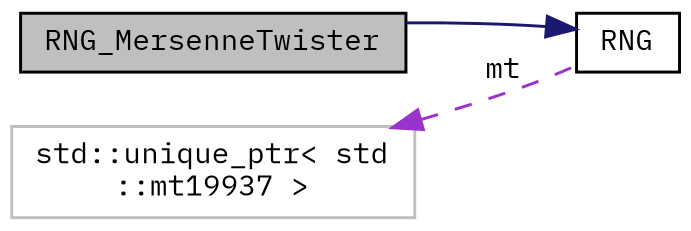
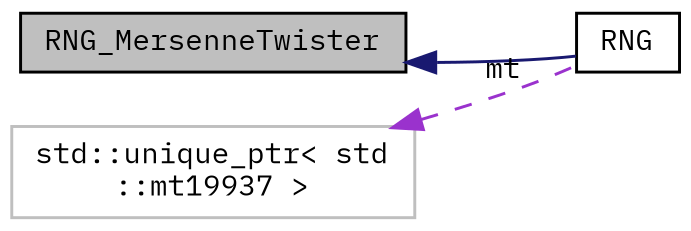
edge "RNG_MersenneTwister" -> "RNG": reversed
